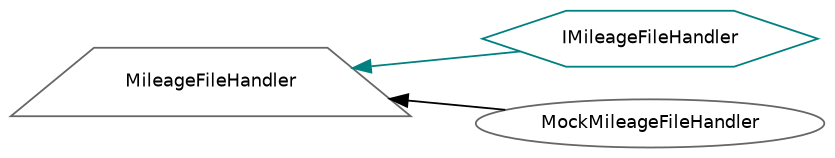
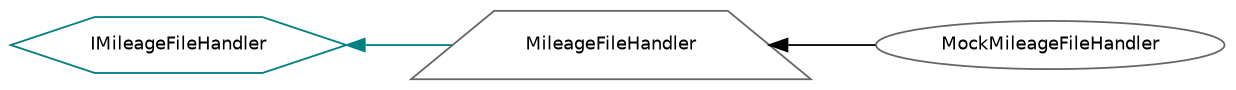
edge "IMileageFileHandler" -> "MileageFileHandler": reversed
